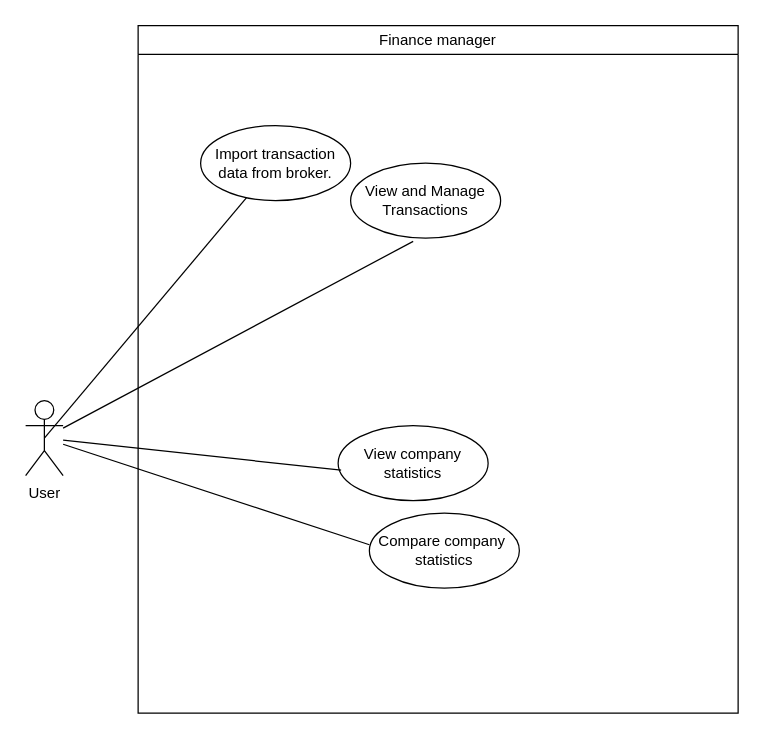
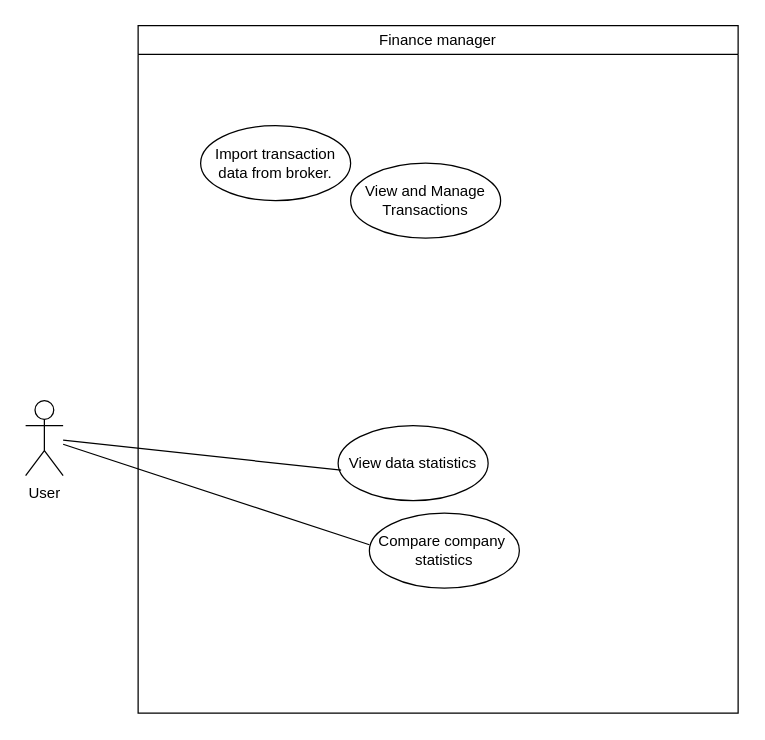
edge "Import transaction data from broker." -- "User": removed
edge "View and Manage Transactions" -- "User": removed
node "View company statistics": label "View company statistics" -> "View data statistics"
